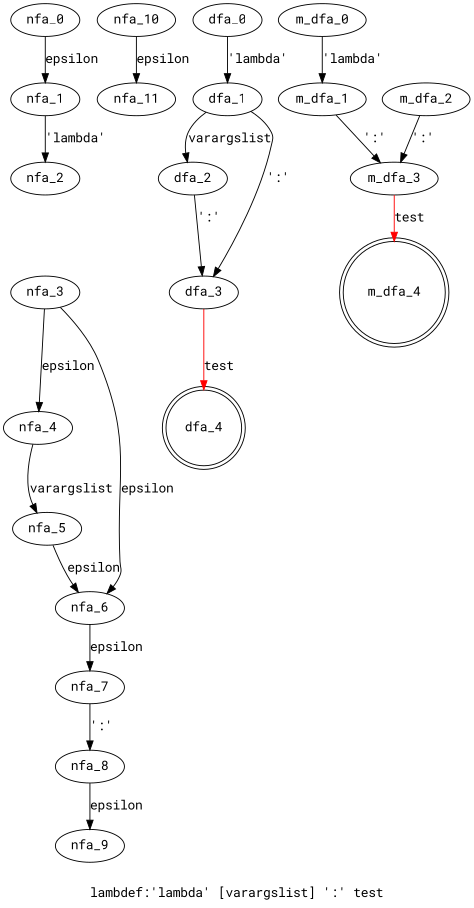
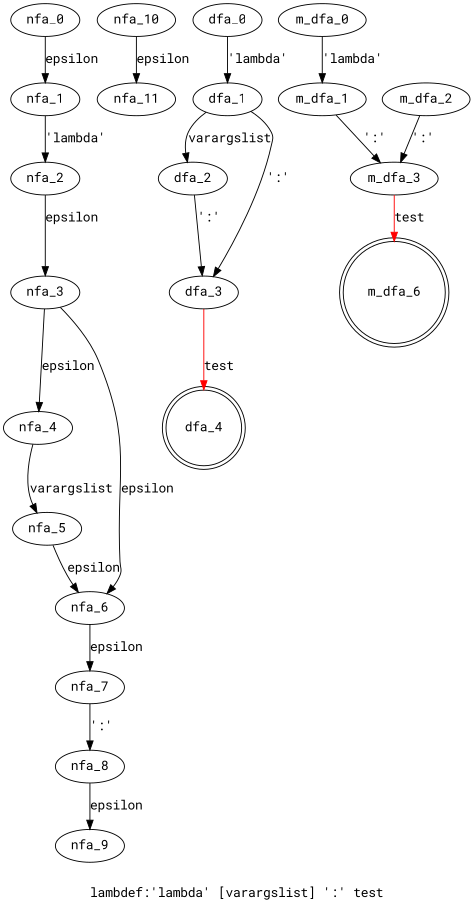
edge "nfa_2" -> "nfa_3": added, label "epsilon"
node "m_dfa_4": label "m_dfa_4" -> "m_dfa_6"
